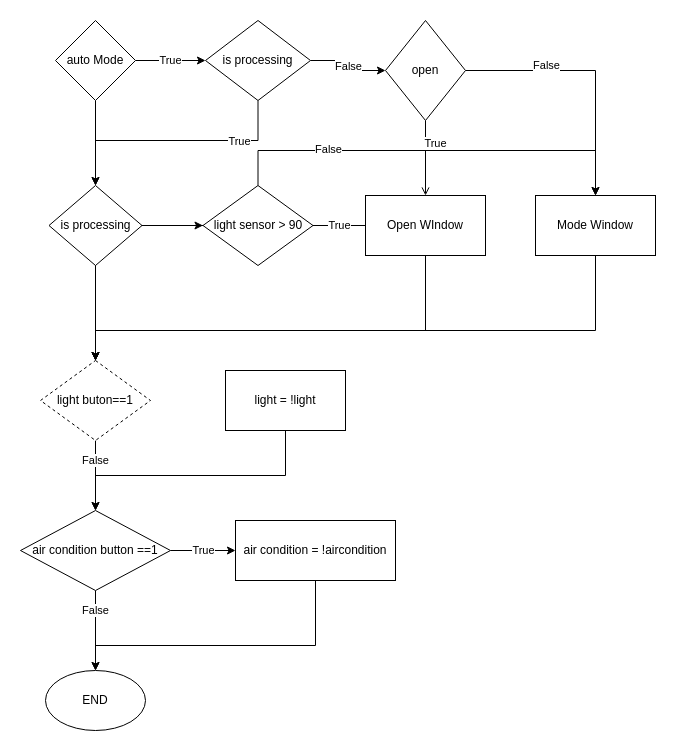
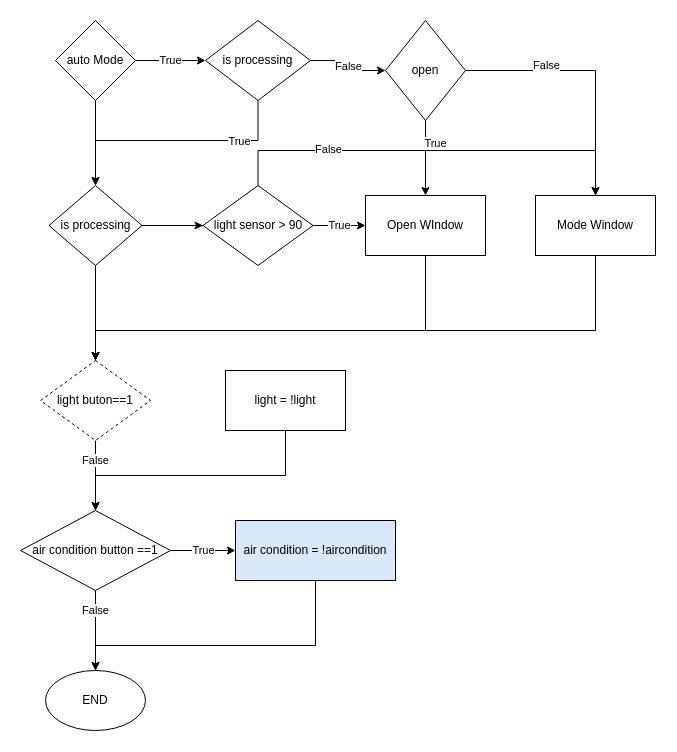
edge "open" -> "Open WIndow": arrowhead open -> classic
edge "light sensor > 90" -- "Open WIndow": arrowhead none -> classic
node "air condition = !aircondition": fillcolor #ffffff -> #dae8fc
